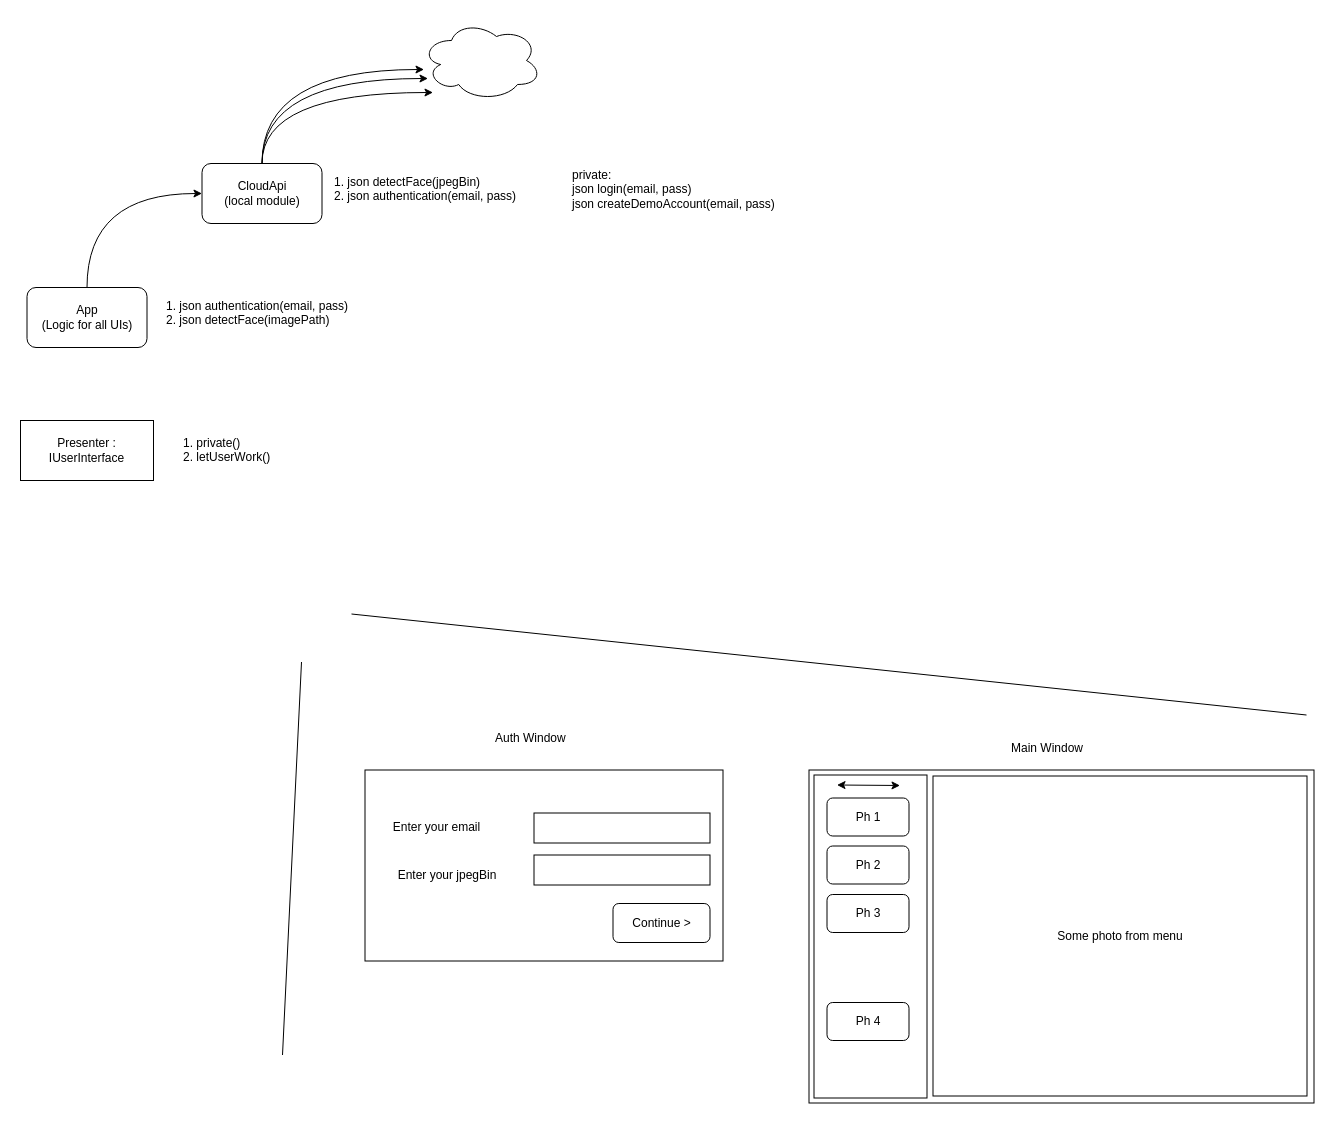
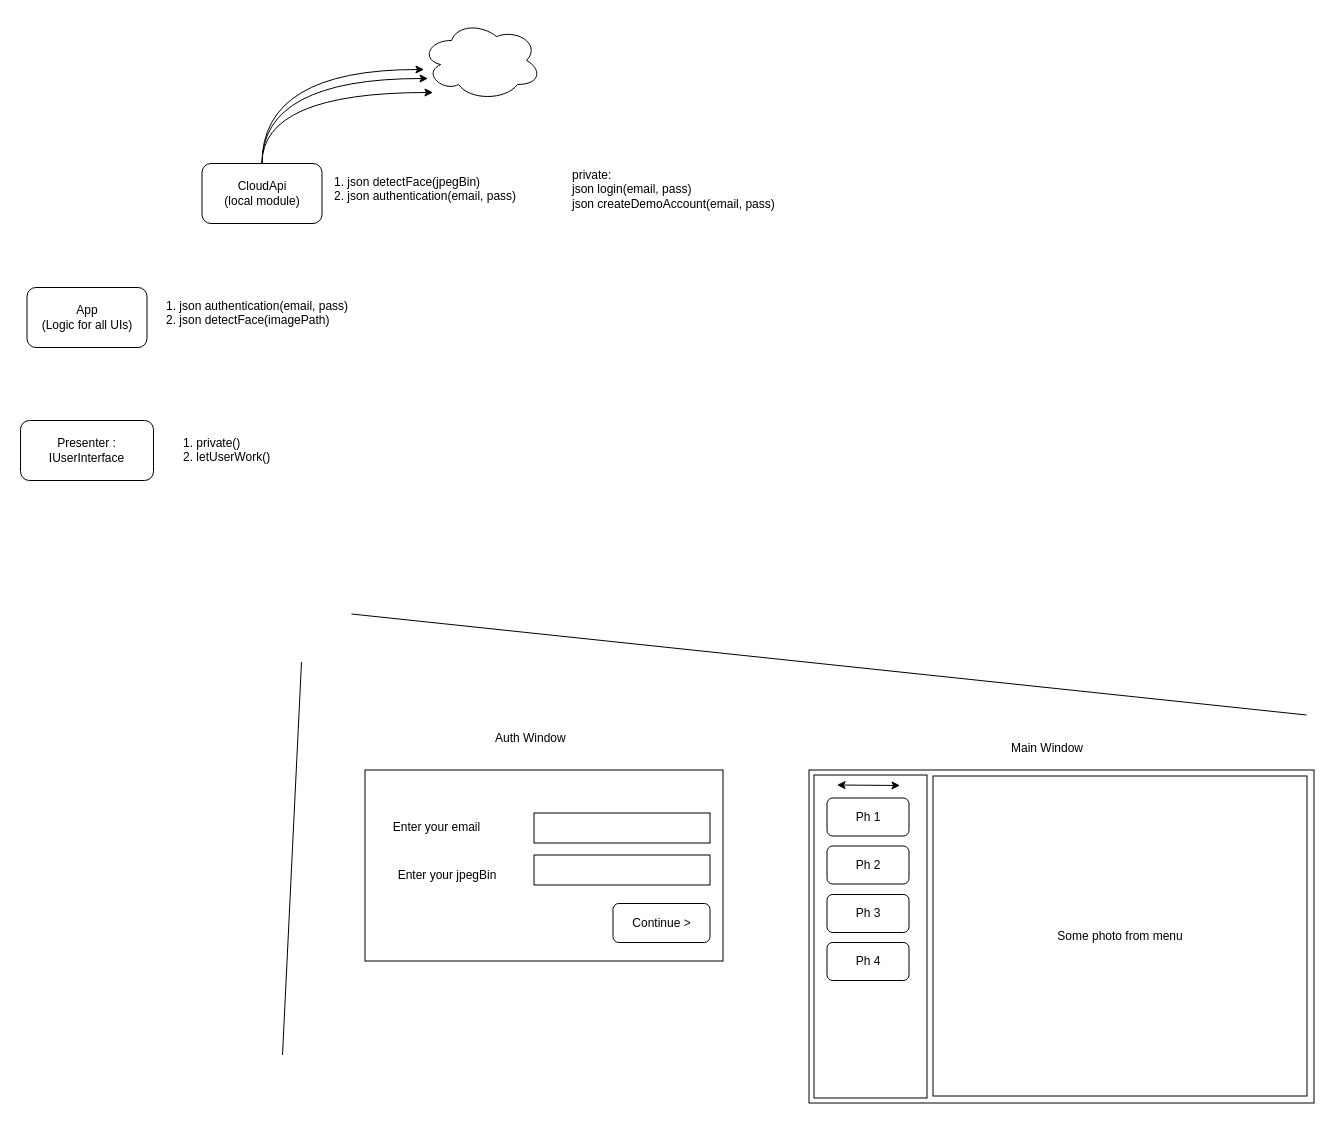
edge "App (Logic for all UIs)" -> "CloudApi (local module)": removed
node "Presenter : IUserInterface": shape rectangle -> rounded rectangle
node "Ph 4": moved (868, 1022) -> (868, 962)
